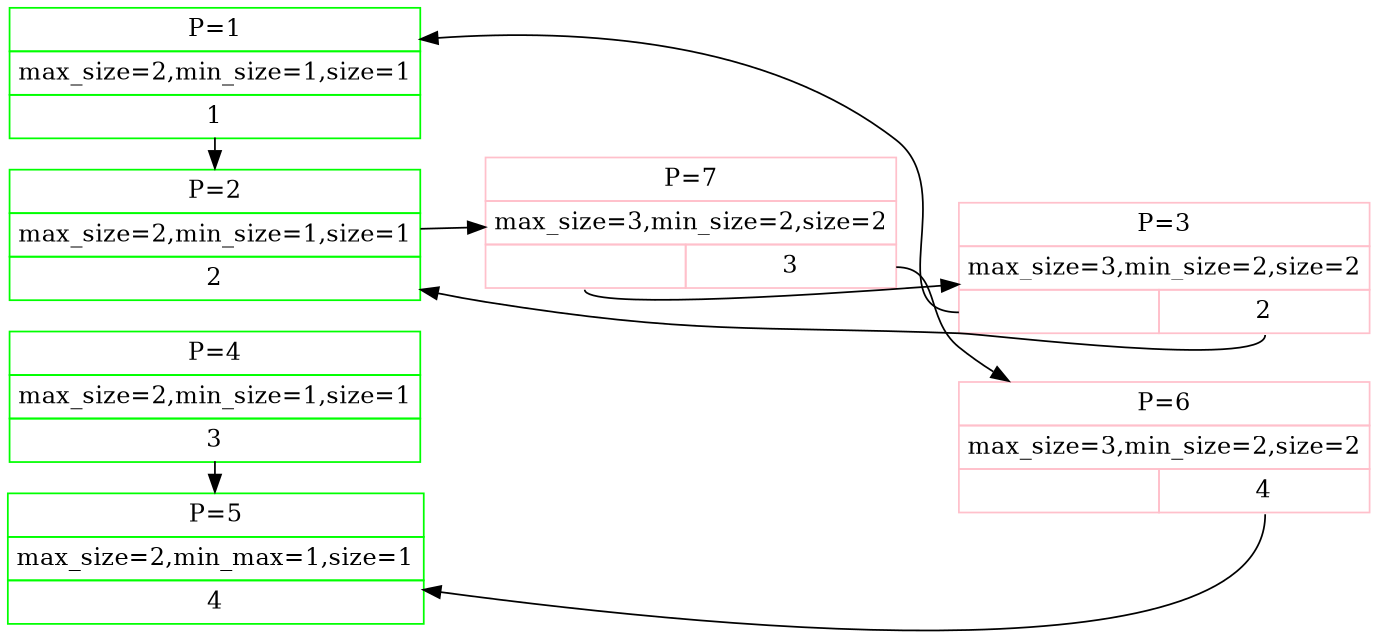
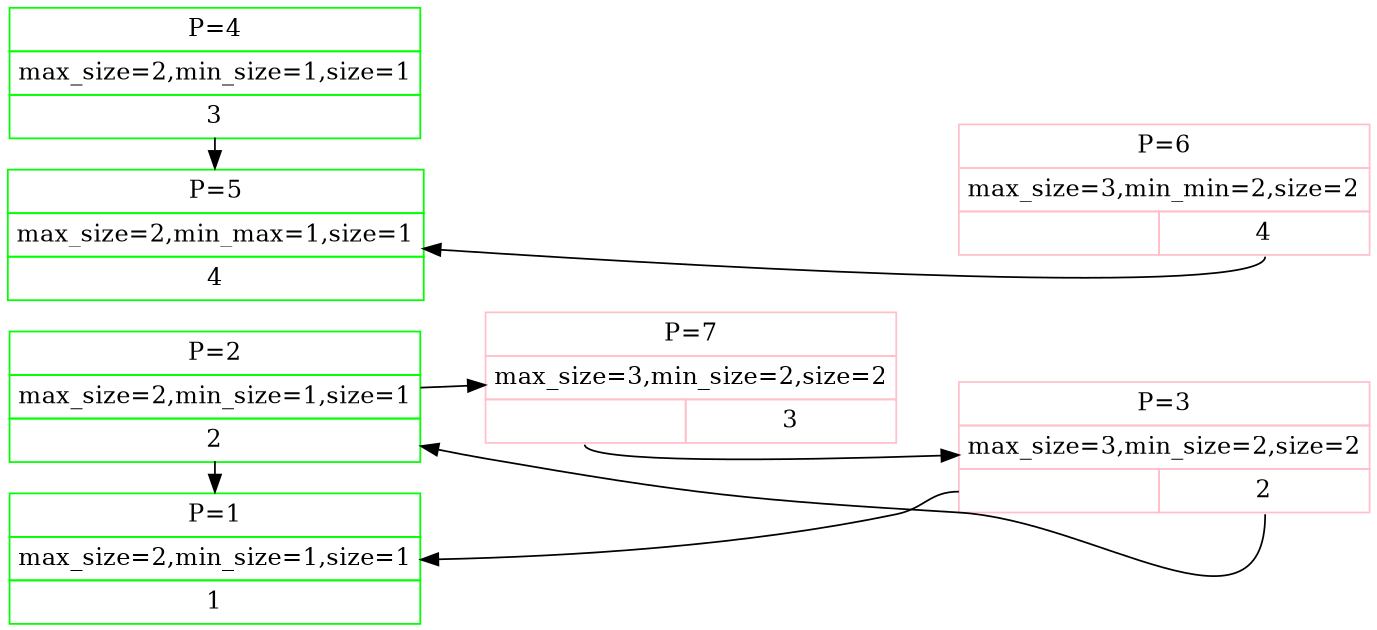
edge "P=1" -> "P=2": reversed
edge "P=7" -> "P=6": removed
node "P=6": text "max_size=3,min_size=2,size=2" -> "max_size=3,min_min=2,size=2"
